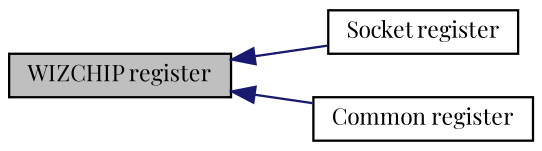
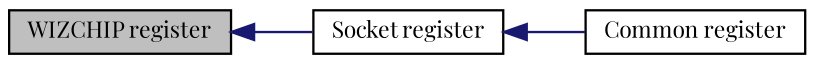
edge "Common register" -> "WIZCHIP register": now "Common register" -> "Socket register"
